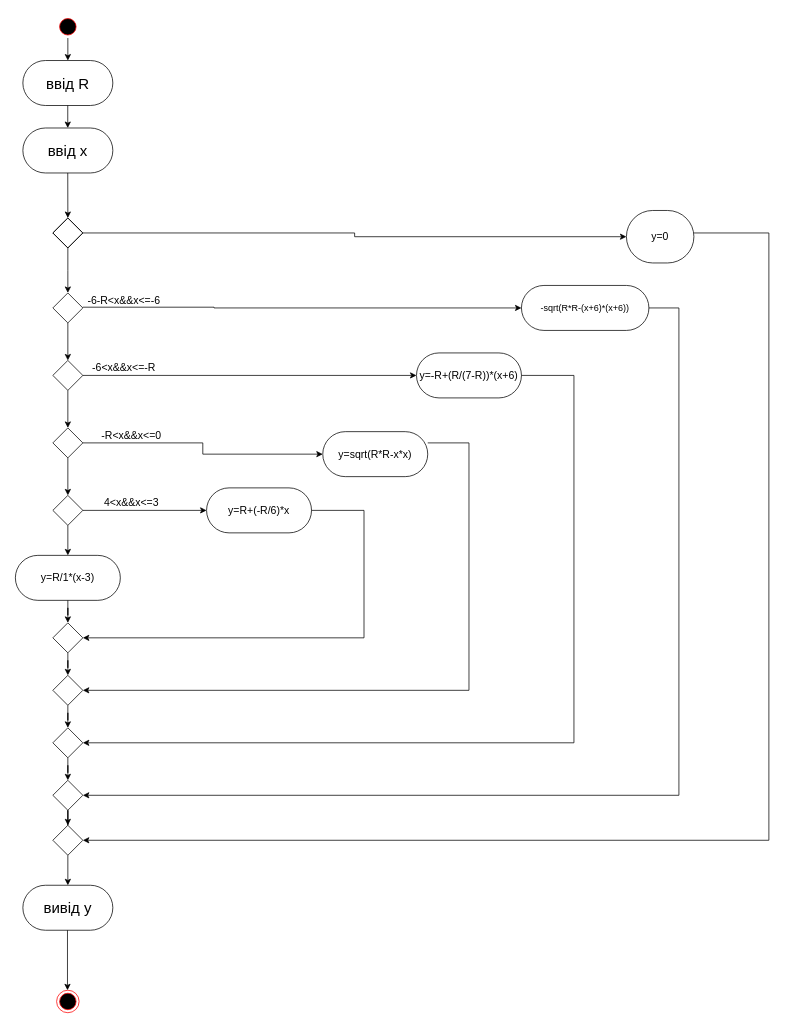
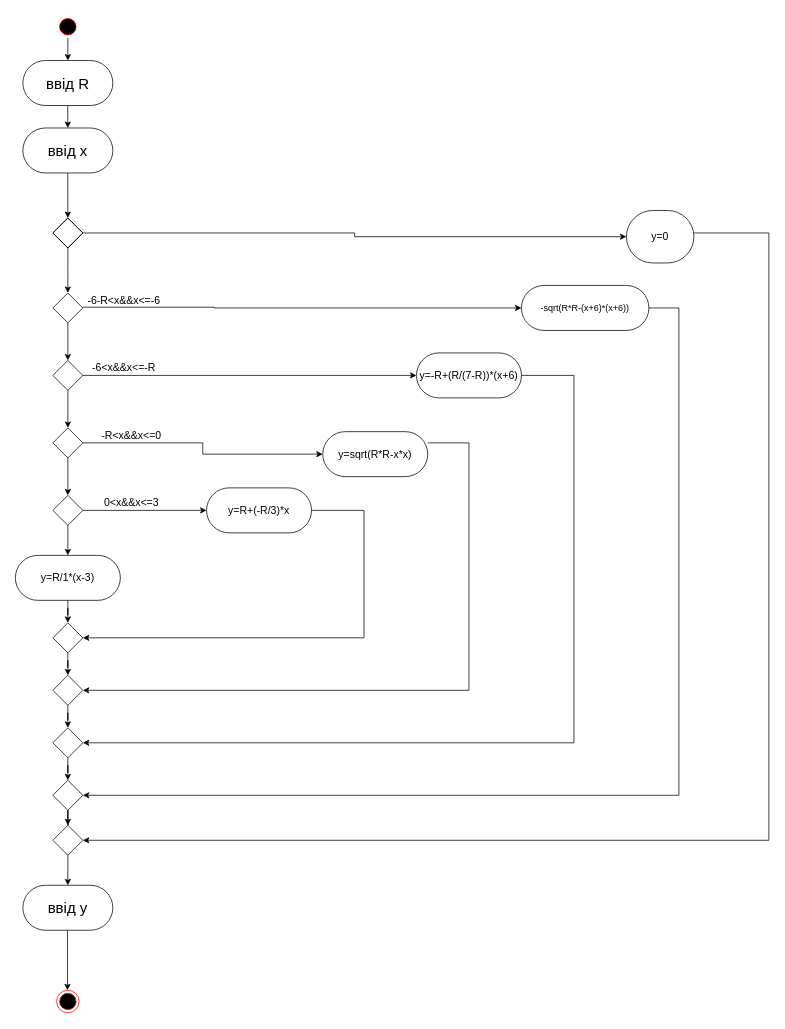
node "4<x&&x<=3": label "4<x&&x<=3" -> "0<x&&x<=3"
node "y=R+(-R/6)*x": label "y=R+(-R/6)*x" -> "y=R+(-R/3)*x"
node "вивід y": label "вивід y" -> "ввід y"
